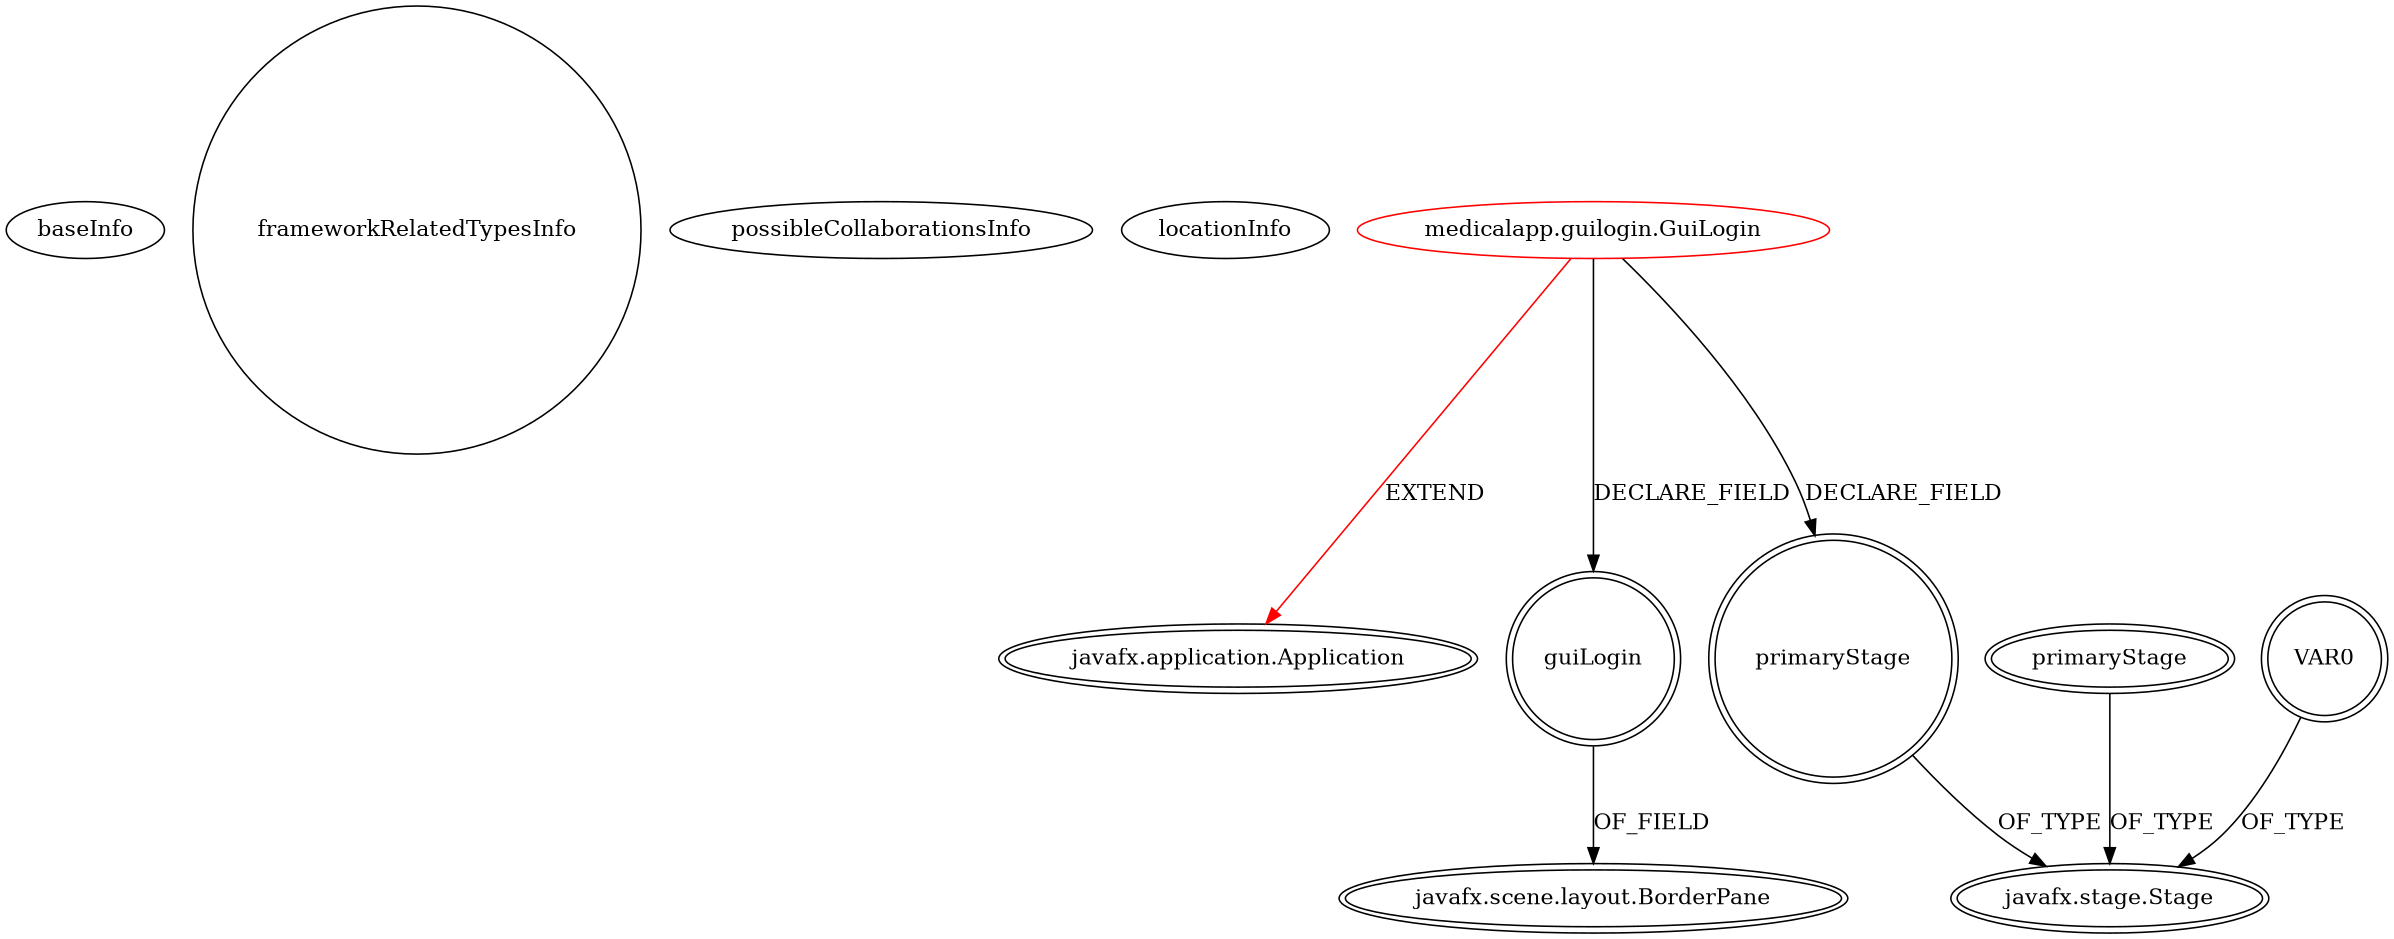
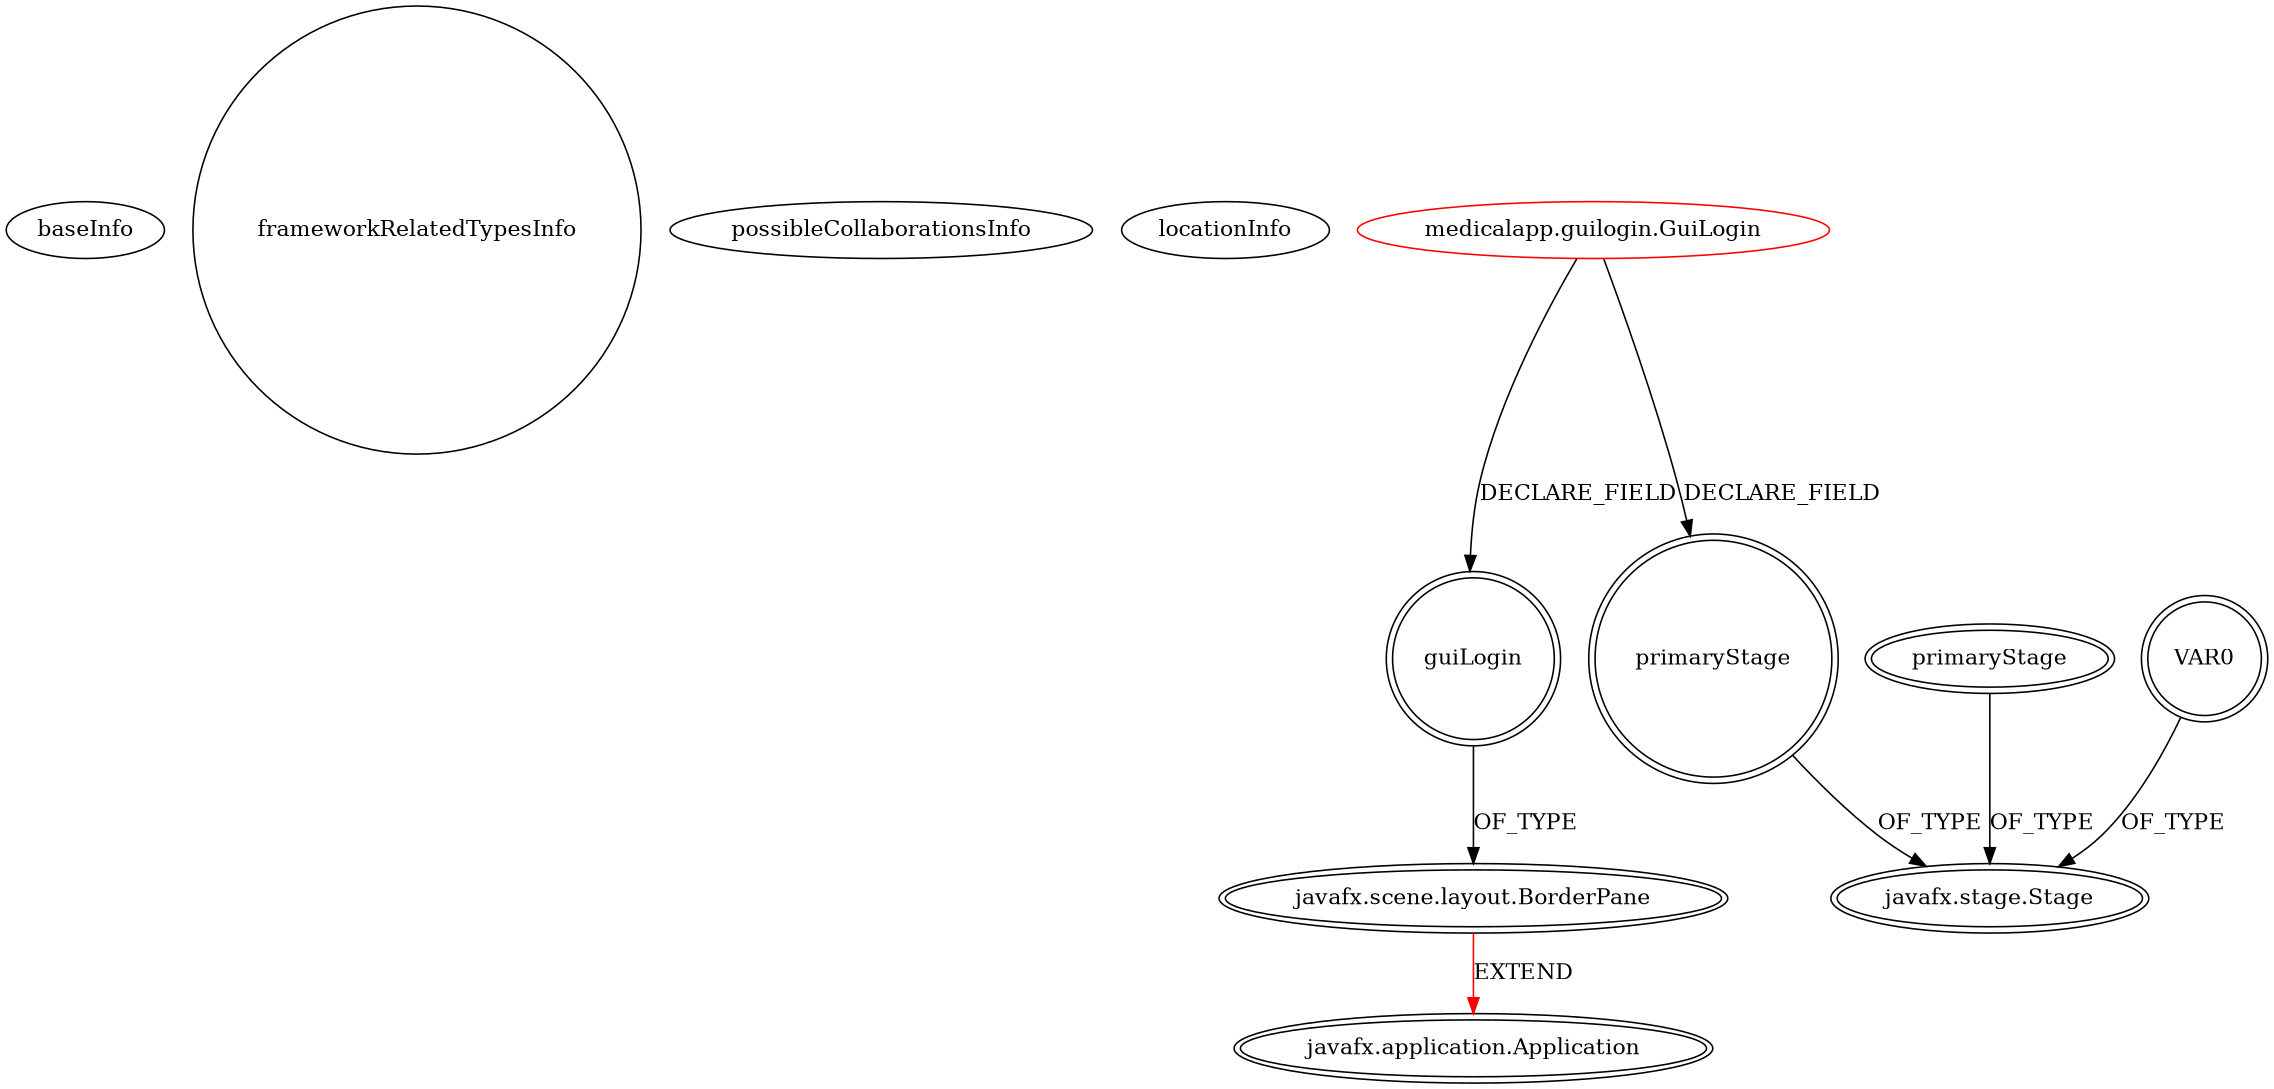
edge "medicalapp.guilogin.GuiLogin" -> "javafx.application.Application": now "javafx.scene.layout.BorderPane" -> "javafx.application.Application"
edge "guiLogin" -> "javafx.scene.layout.BorderPane": label "OF_FIELD" -> "OF_TYPE"
